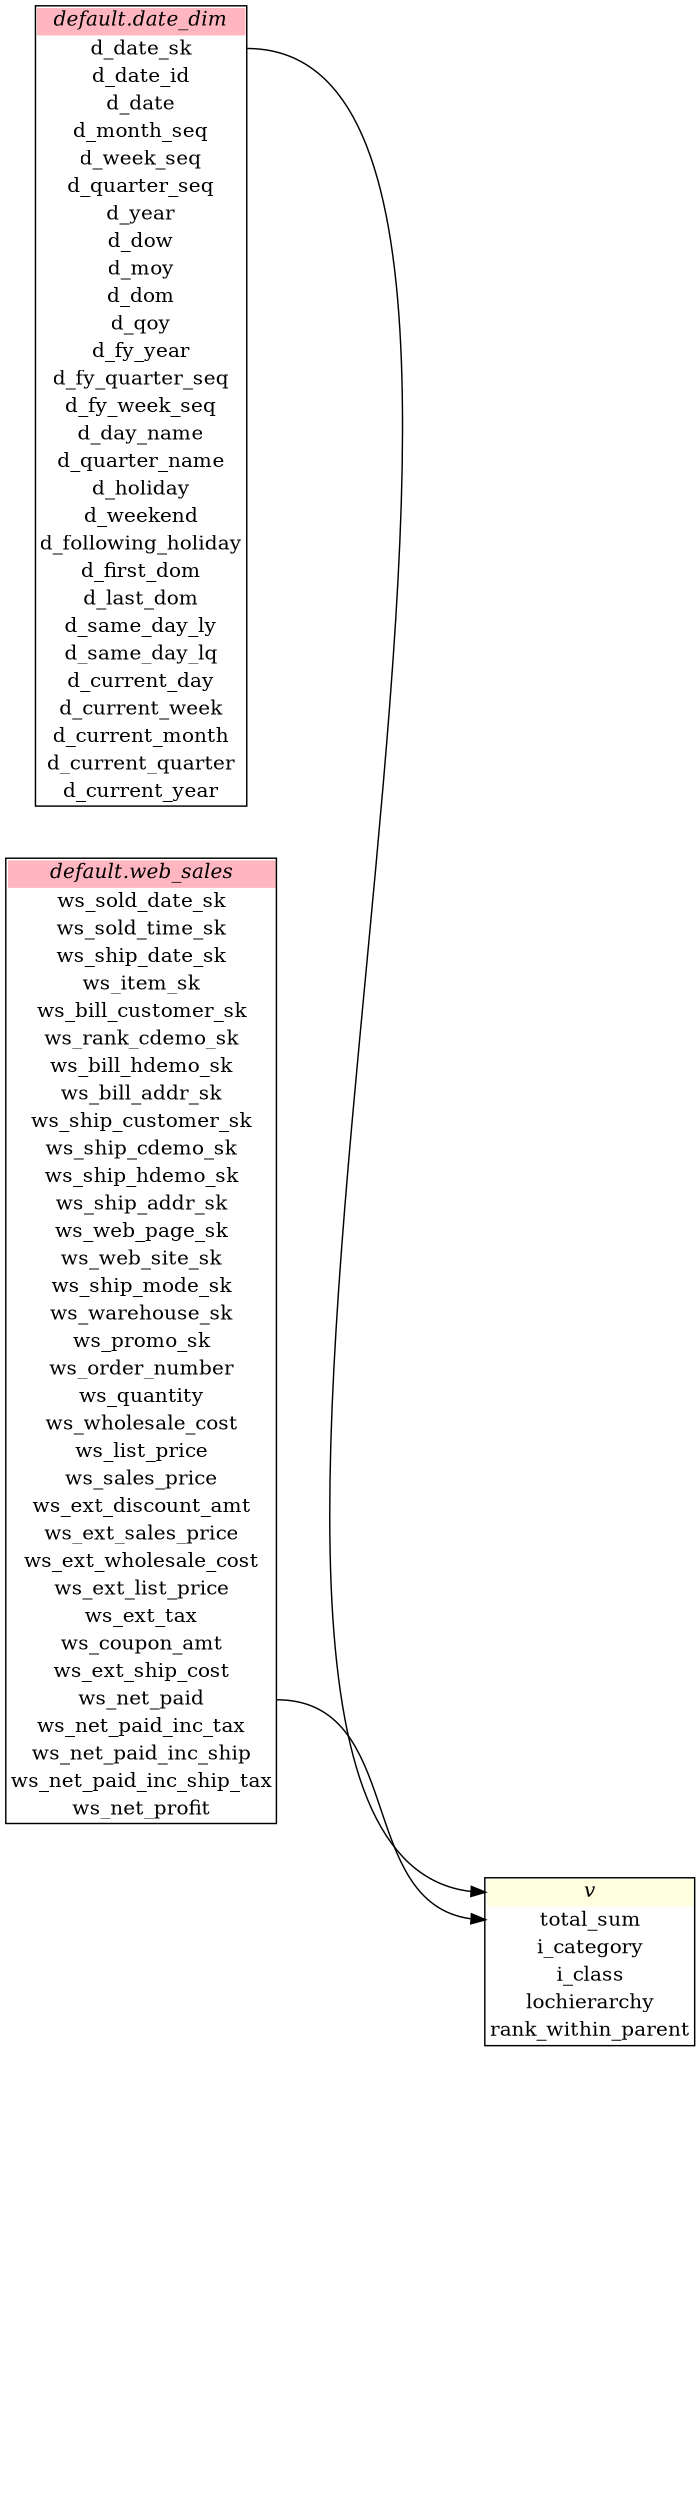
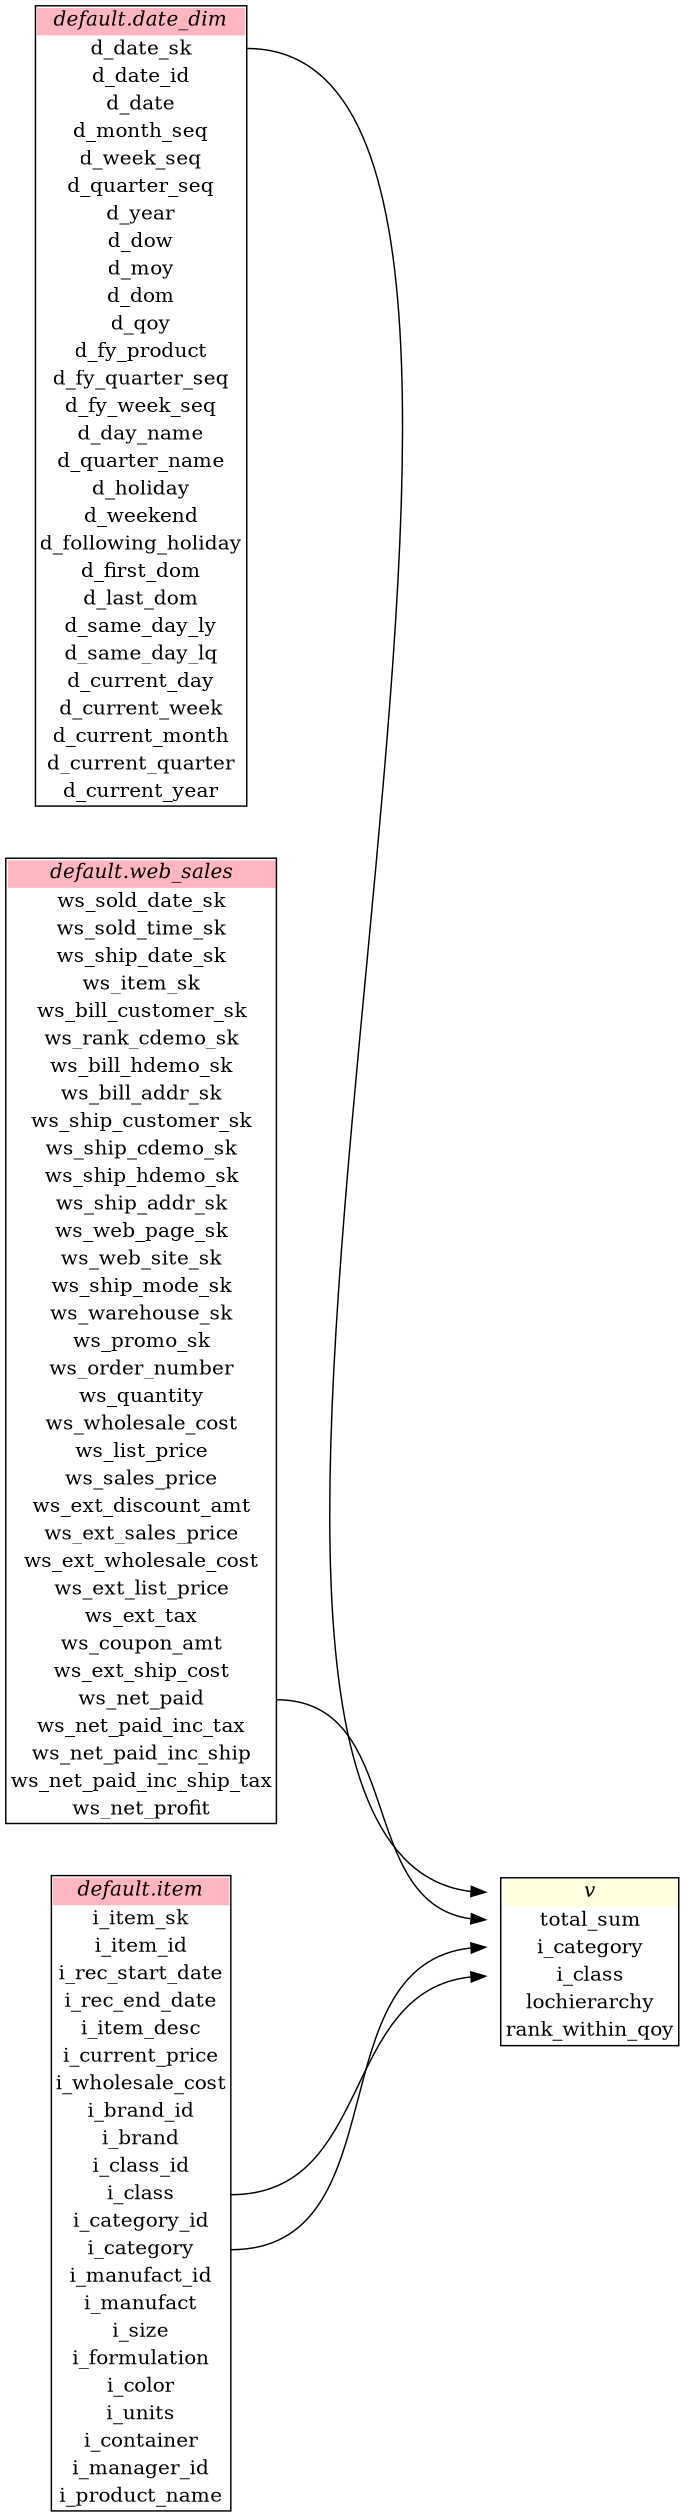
node "default.date_dim": text "d_fy_year" -> "d_fy_product"
node "v": text "rank_within_parent" -> "rank_within_qoy"
node "default.item": added
